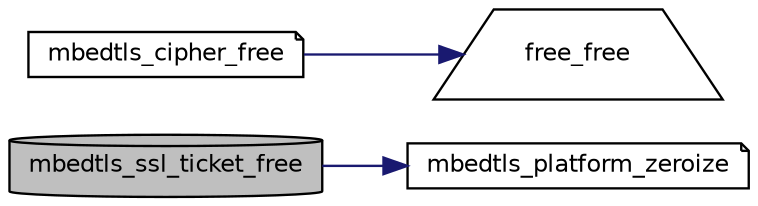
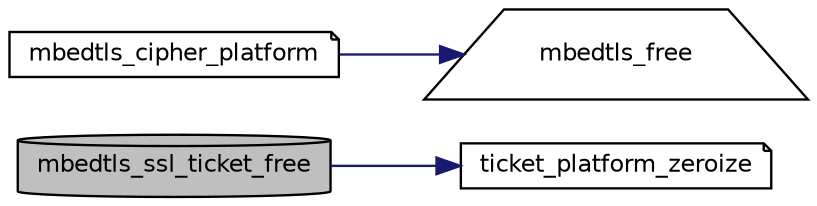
node "mbedtls_cipher_free": label "mbedtls_cipher_free" -> "mbedtls_cipher_platform"
node "free_free": label "free_free" -> "mbedtls_free"
node "mbedtls_platform_zeroize": label "mbedtls_platform_zeroize" -> "ticket_platform_zeroize"
